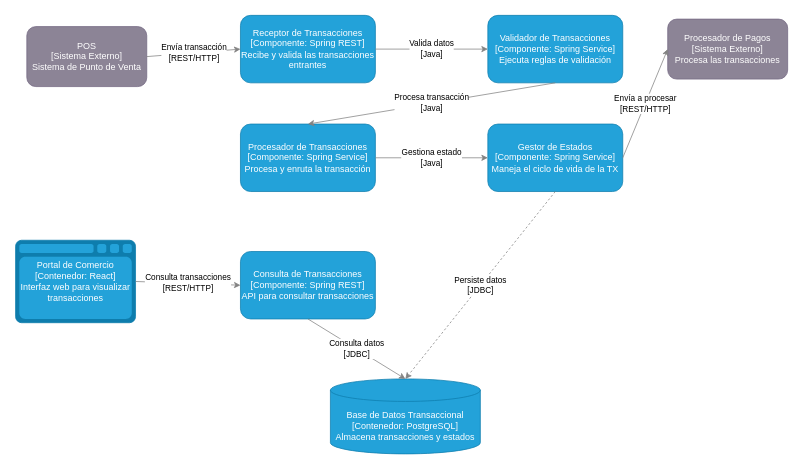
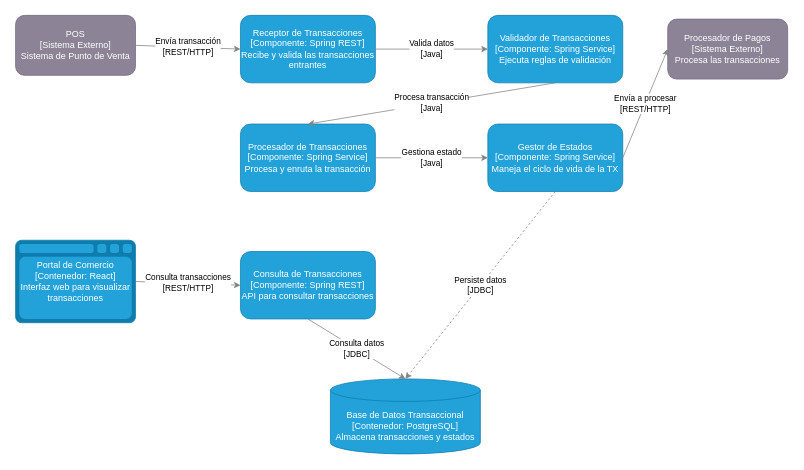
node "POS [Sistema Externo] Sistema de Punto de Venta": moved (87, 57) -> (75, 45)
